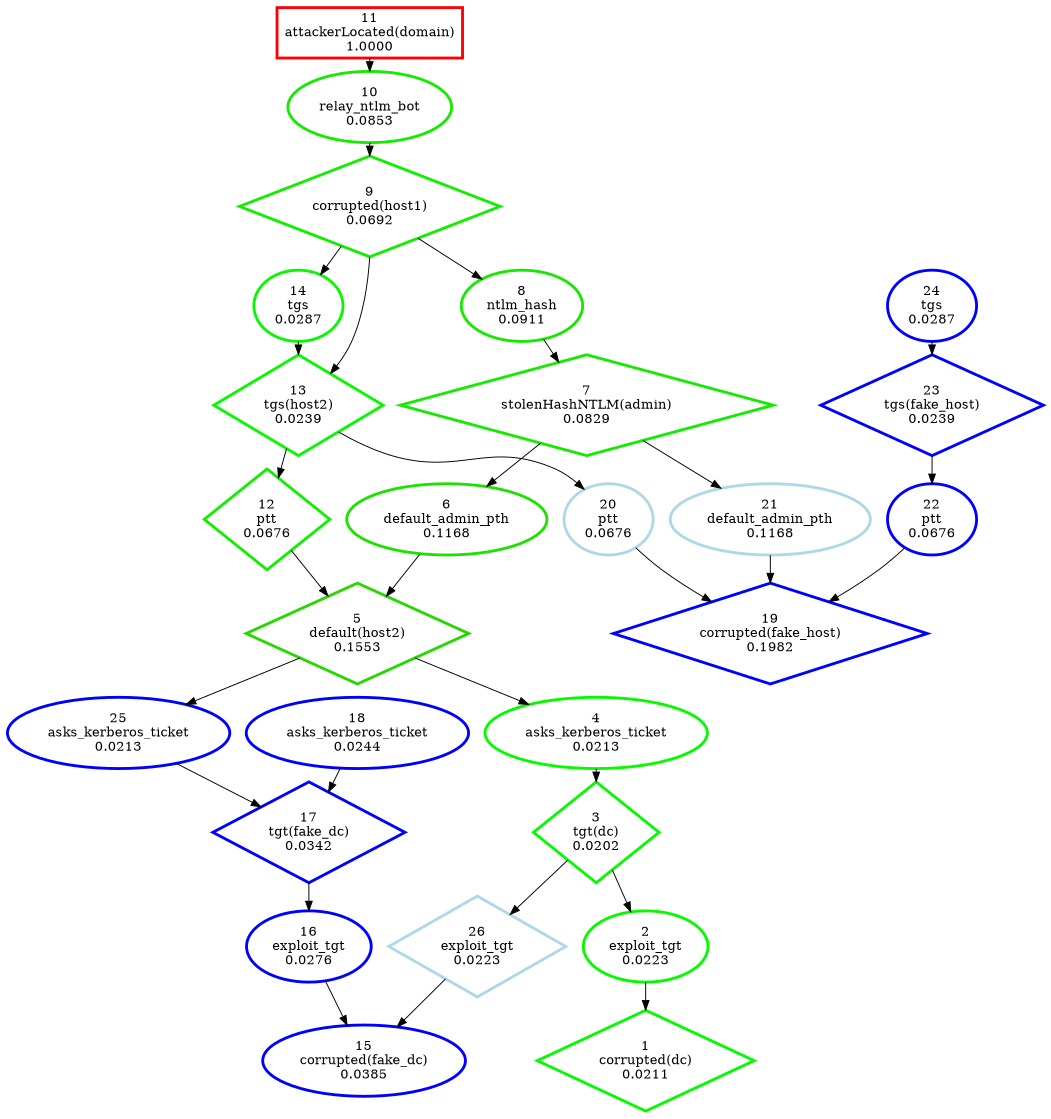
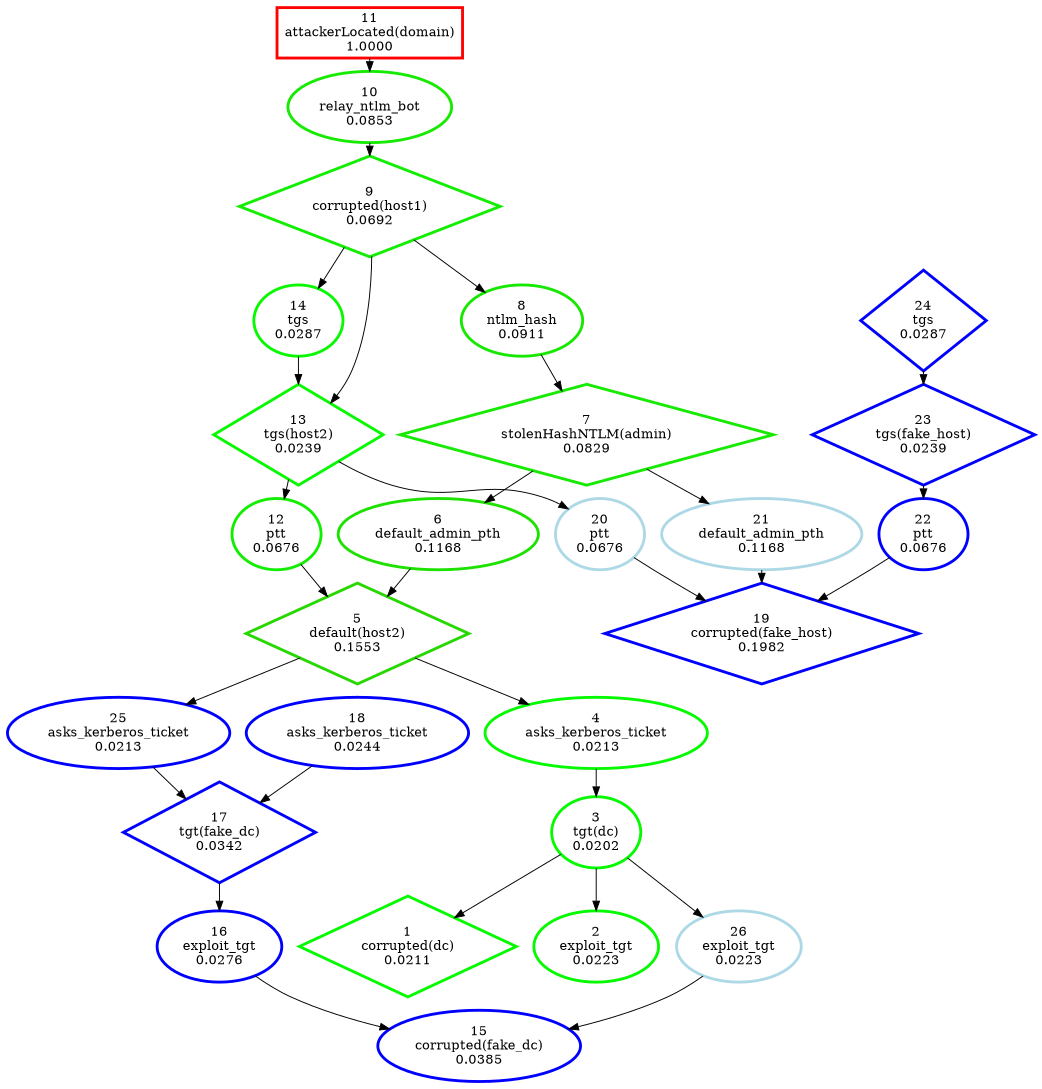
node "24 tgs 0.0287": shape ellipse -> diamond
node "12 ptt 0.0676": shape diamond -> ellipse
node "3 tgt(dc) 0.0202": shape diamond -> ellipse
node "26 exploit_tgt 0.0223": shape diamond -> ellipse
edge "2 exploit_tgt 0.0223" -> "1 corrupted(dc) 0.0211": now "3 tgt(dc) 0.0202" -> "1 corrupted(dc) 0.0211"
